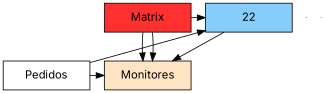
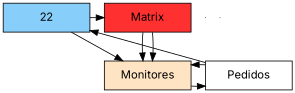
edge "Matrix" -> "22": reversed
edge "Monitores" -> "Pedidos": added
